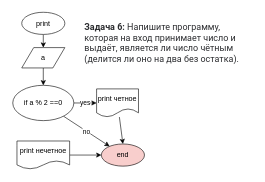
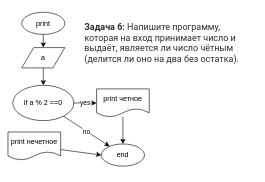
node "print четное": size 42x28 -> 53x28
node "print нечетное": moved (43, 155) -> (34, 146)
node "end": fillcolor #f8cecc -> #ffffff
